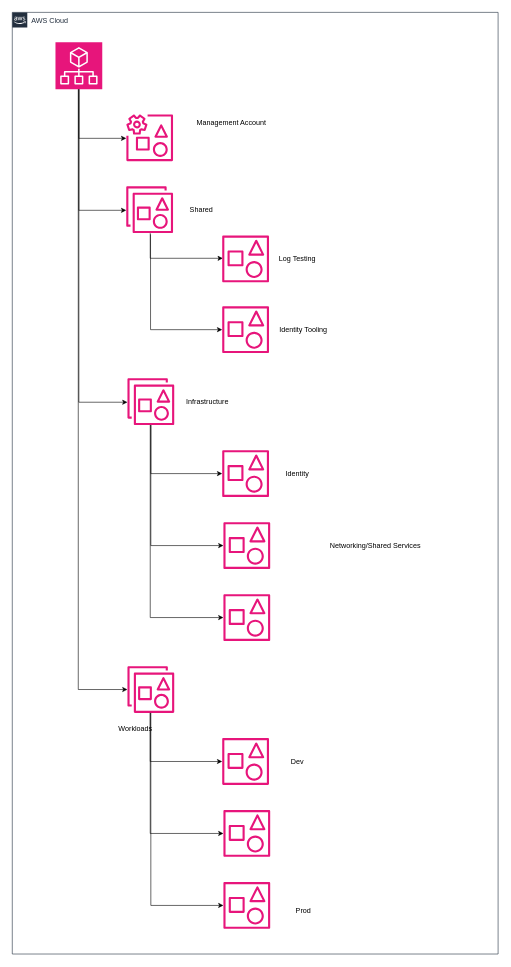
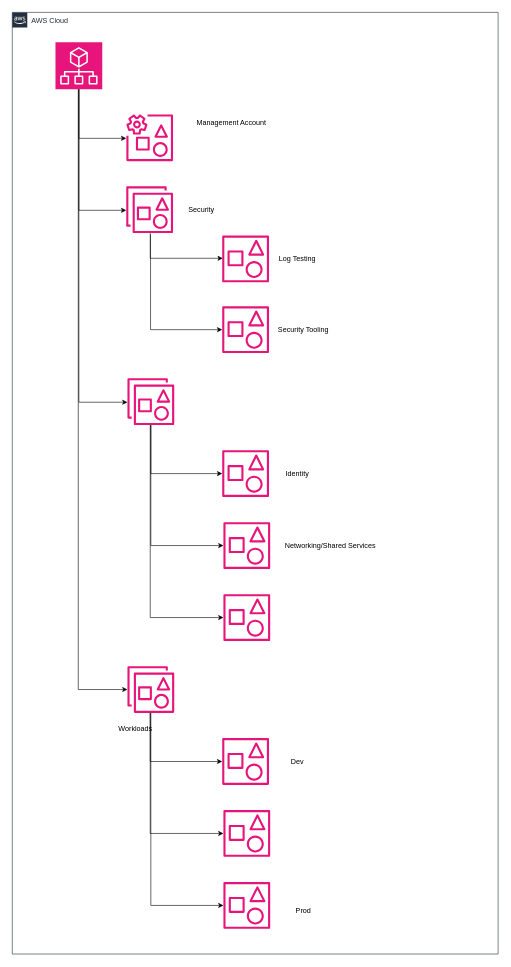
node "Shared": label "Shared" -> "Security"
node "Identity Tooling": label "Identity Tooling" -> "Security Tooling"
node "Infrastructure": removed
node "Networking/Shared Services": moved (375, 546) -> (330, 546)
